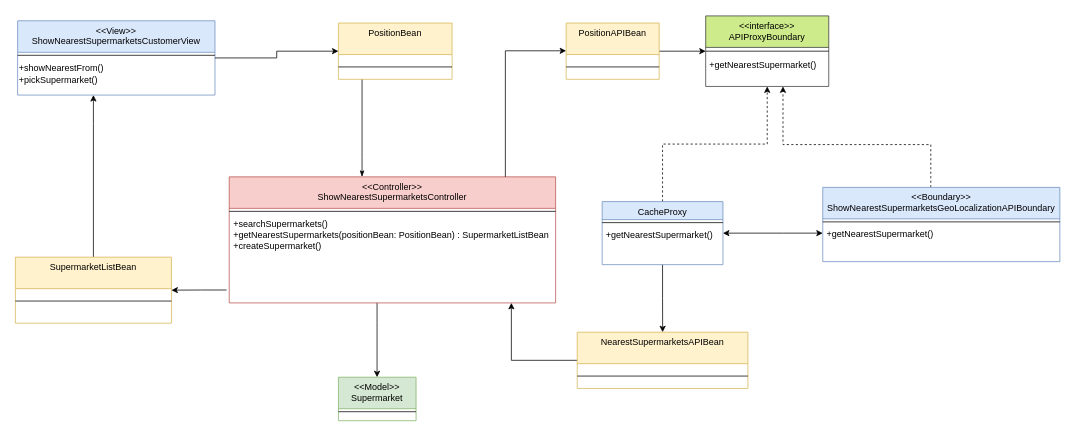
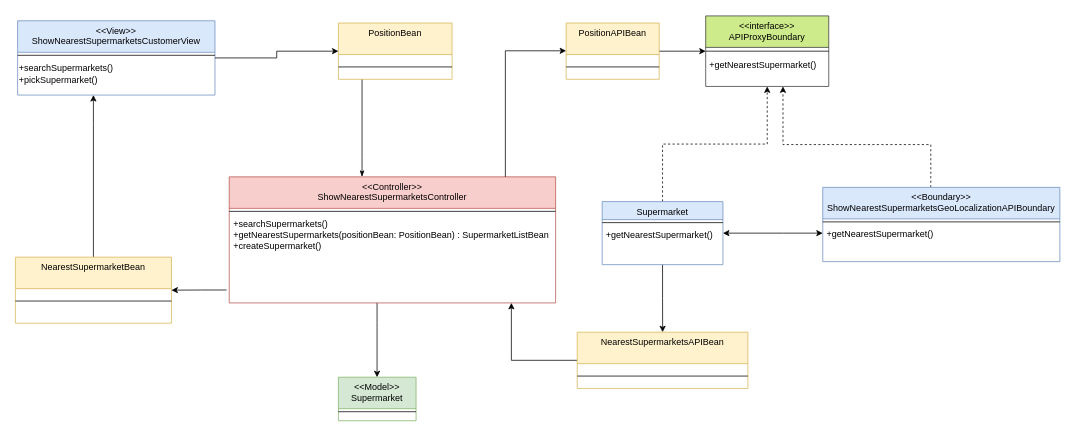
node "+showNearestFrom() +pickSupermarket()": label "+showNearestFrom() +pickSupermarket()" -> "+searchSupermarkets() +pickSupermarket()"
node "CacheProxy": label "CacheProxy" -> "Supermarket"
node "SupermarketListBean": label "SupermarketListBean" -> "NearestSupermarketBean"
